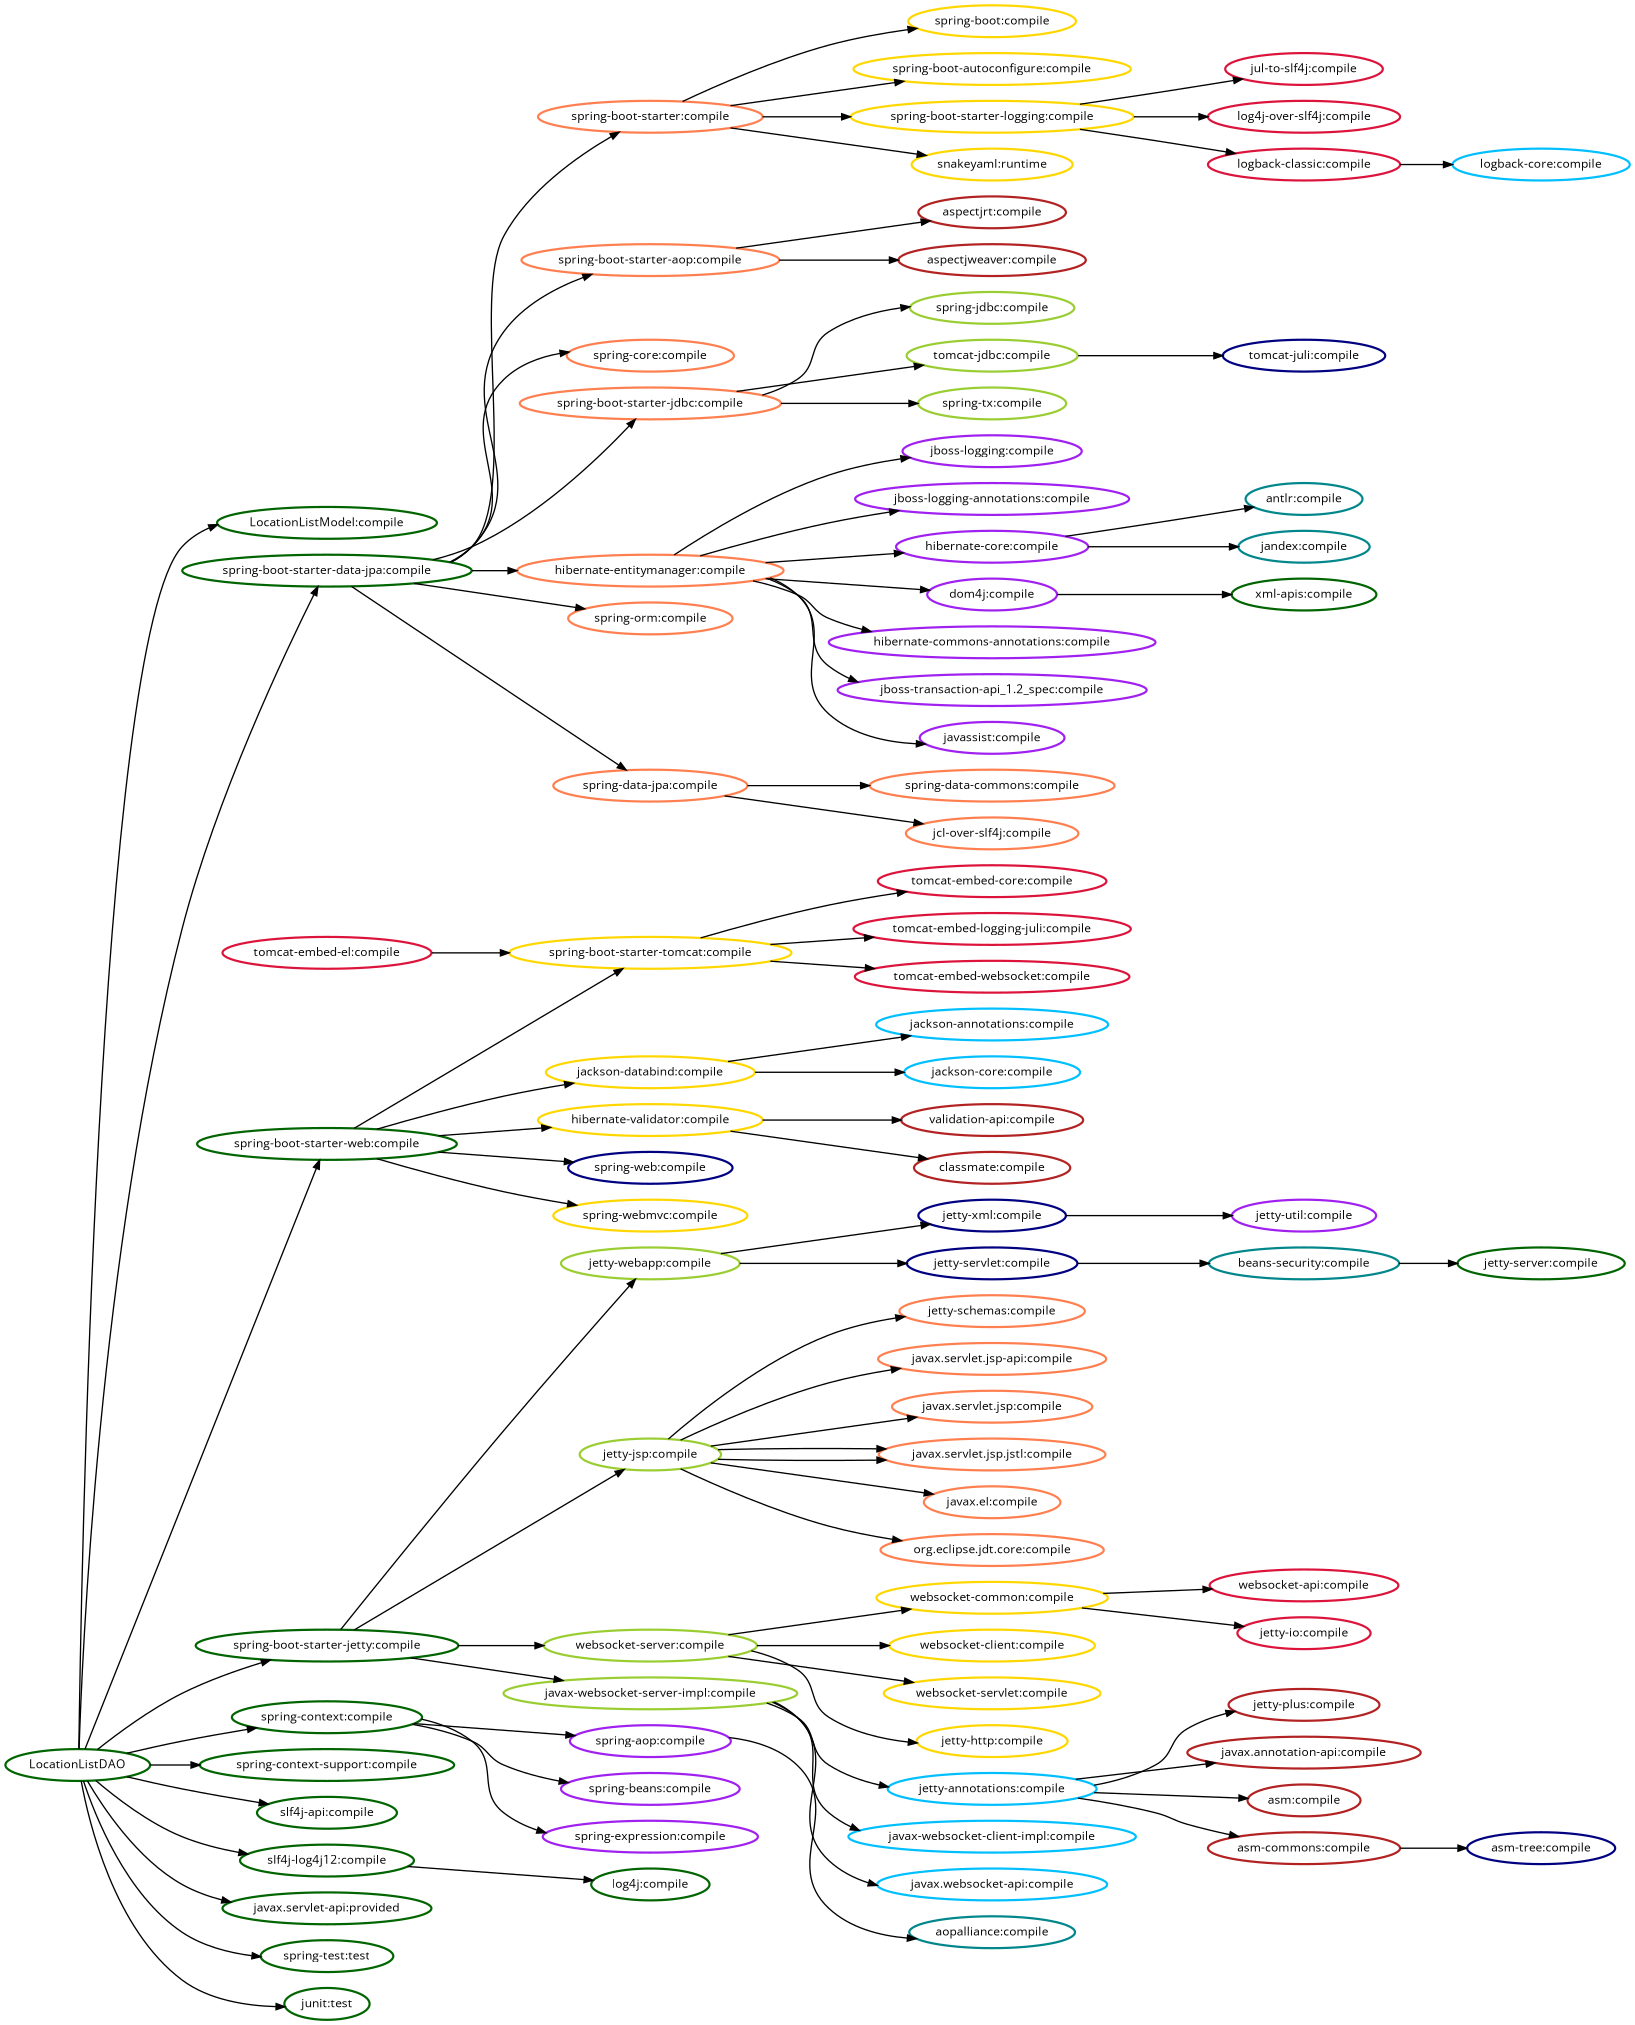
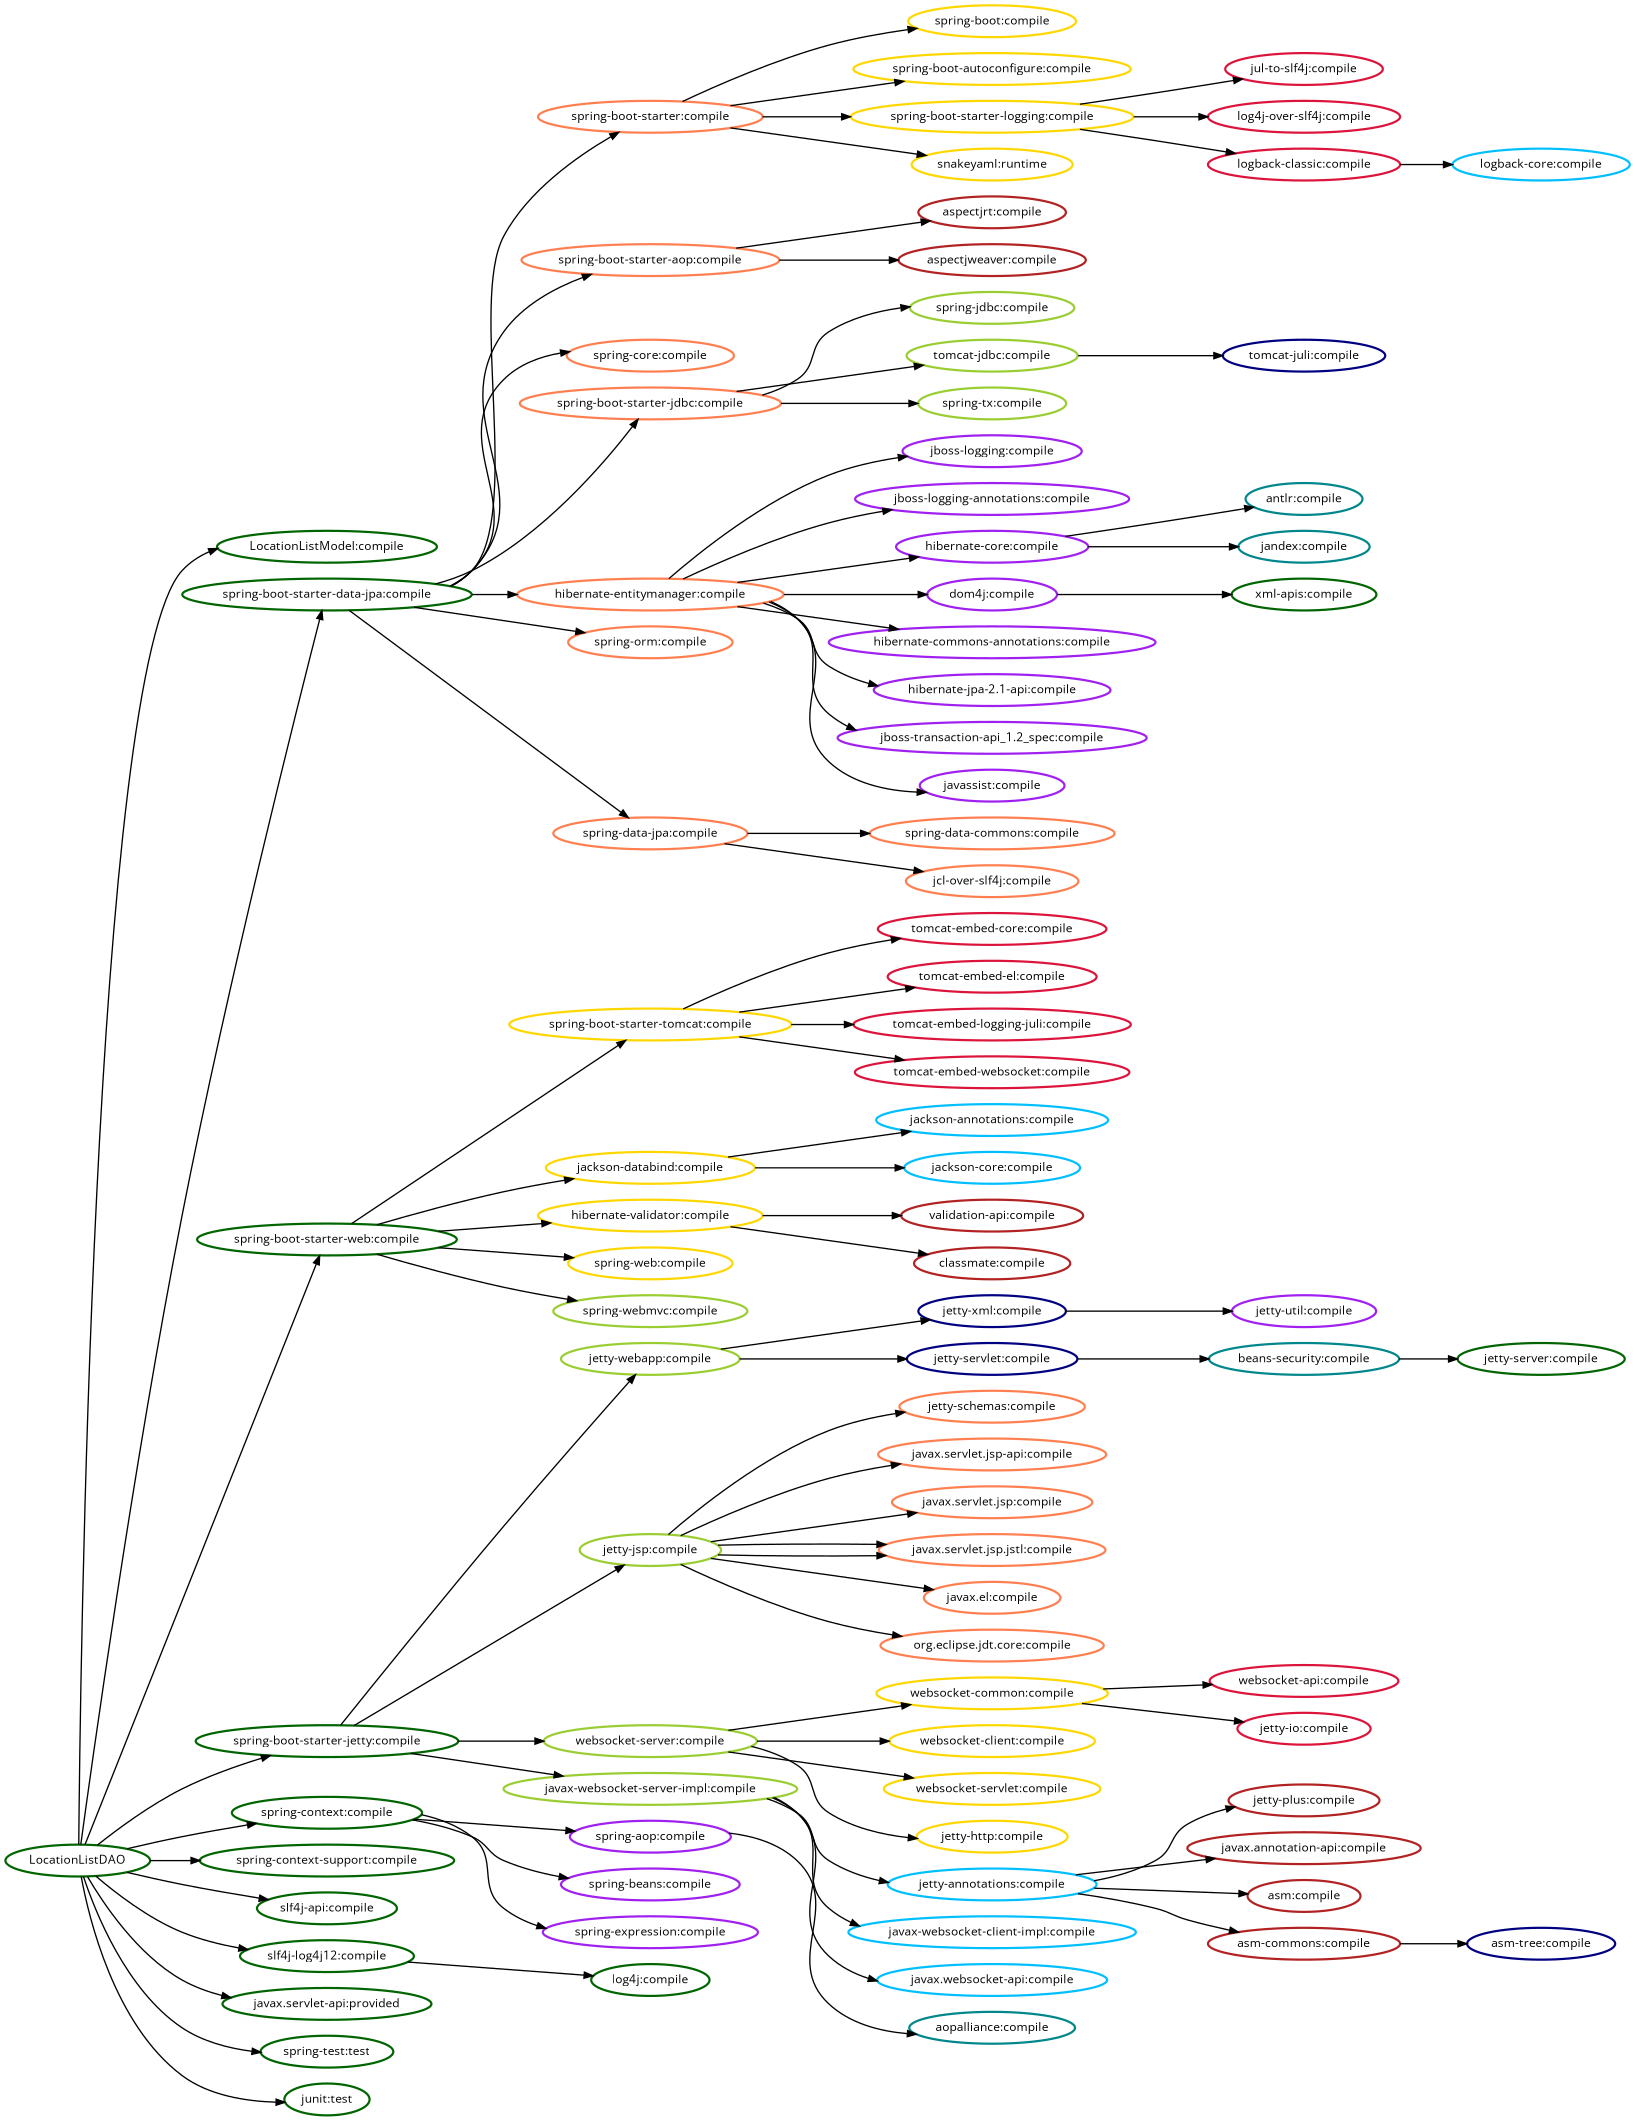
node "hibernate-jpa-2.1-api:compile": added
edge "tomcat-embed-el:compile" -> "spring-boot-starter-tomcat:compile": reversed
node "spring-web:compile": color navy -> gold
node "spring-webmvc:compile": color gold -> yellowgreen
